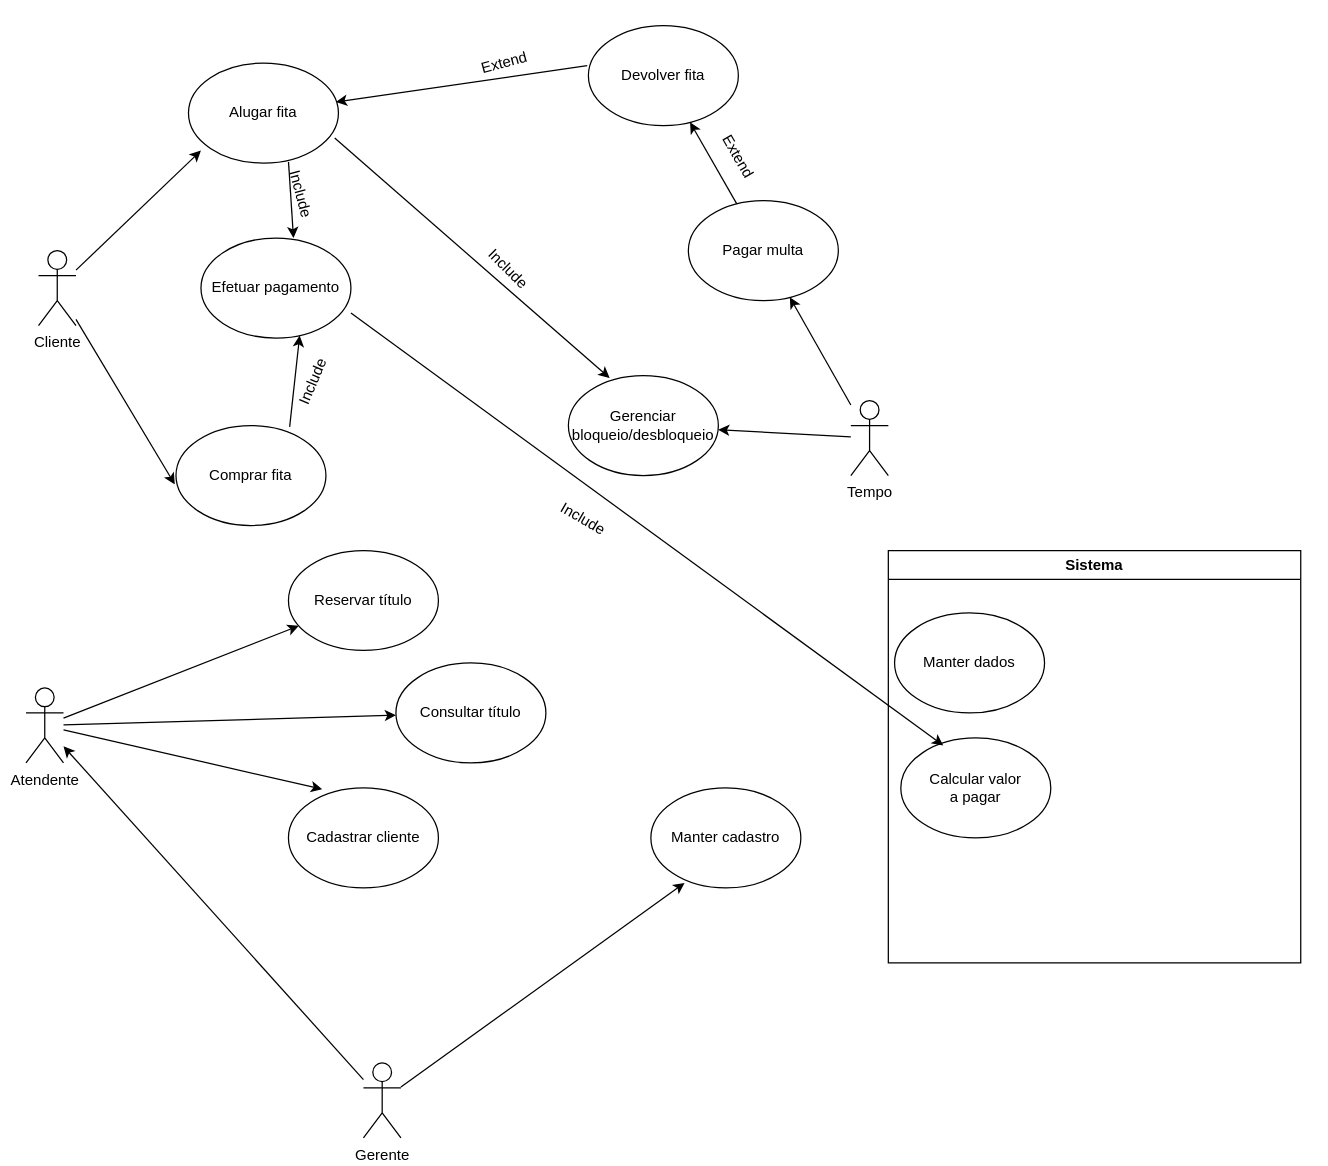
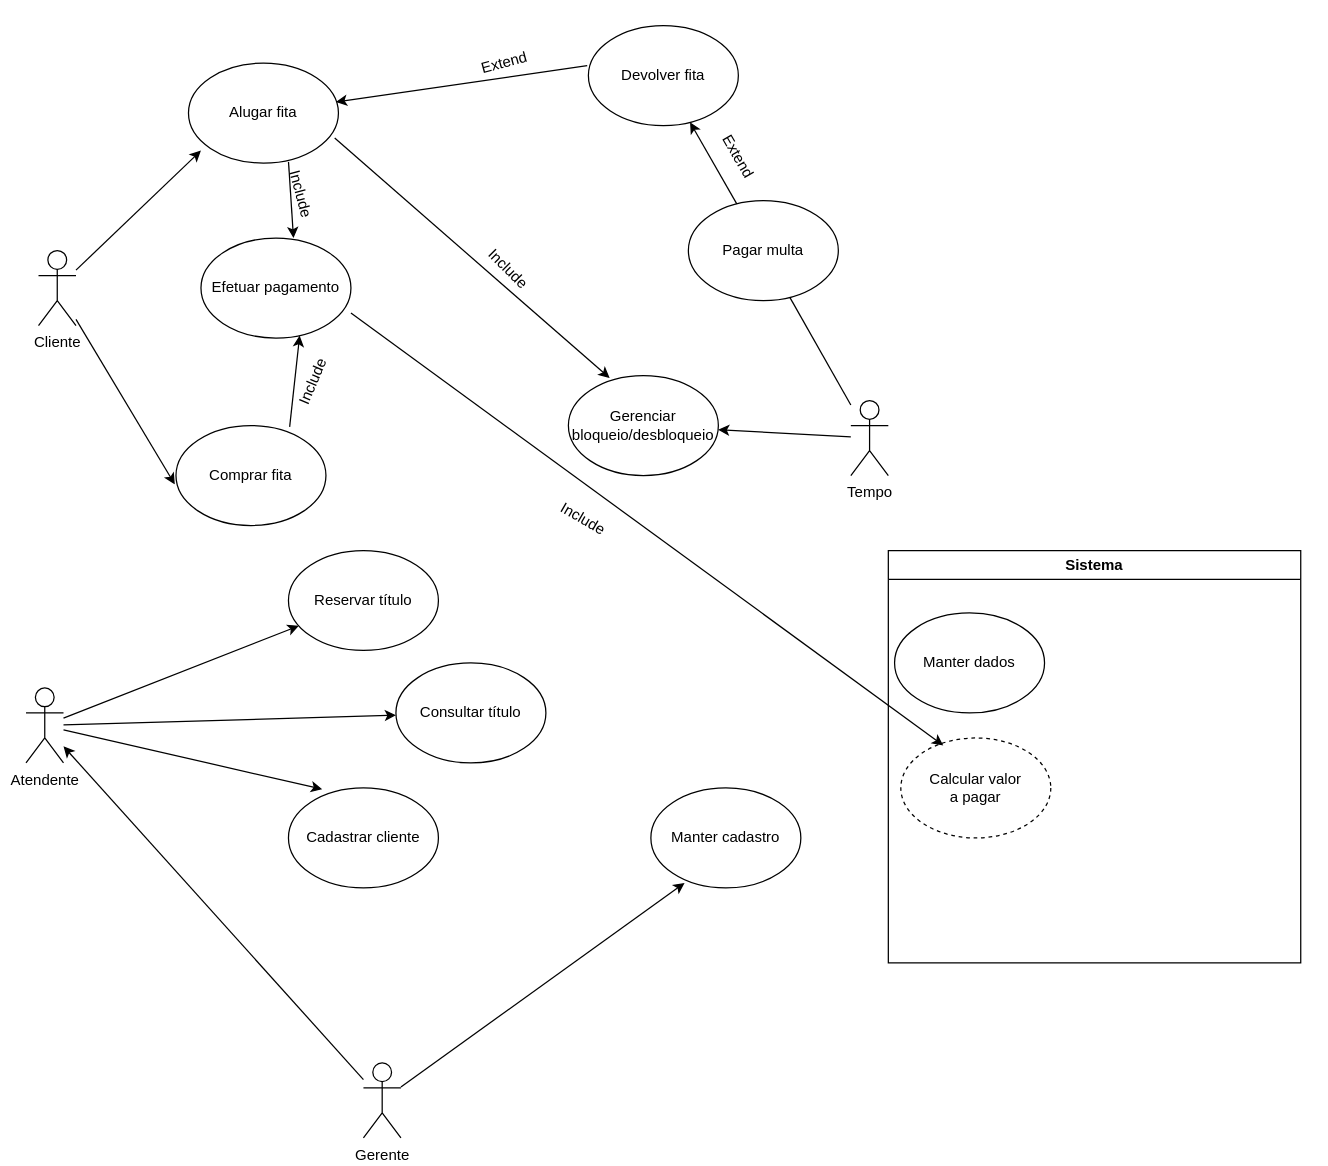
edge "Tempo" -> "Pagar multa": arrowhead classic -> none
node "Calcular valor a pagar": style solid -> dashed
